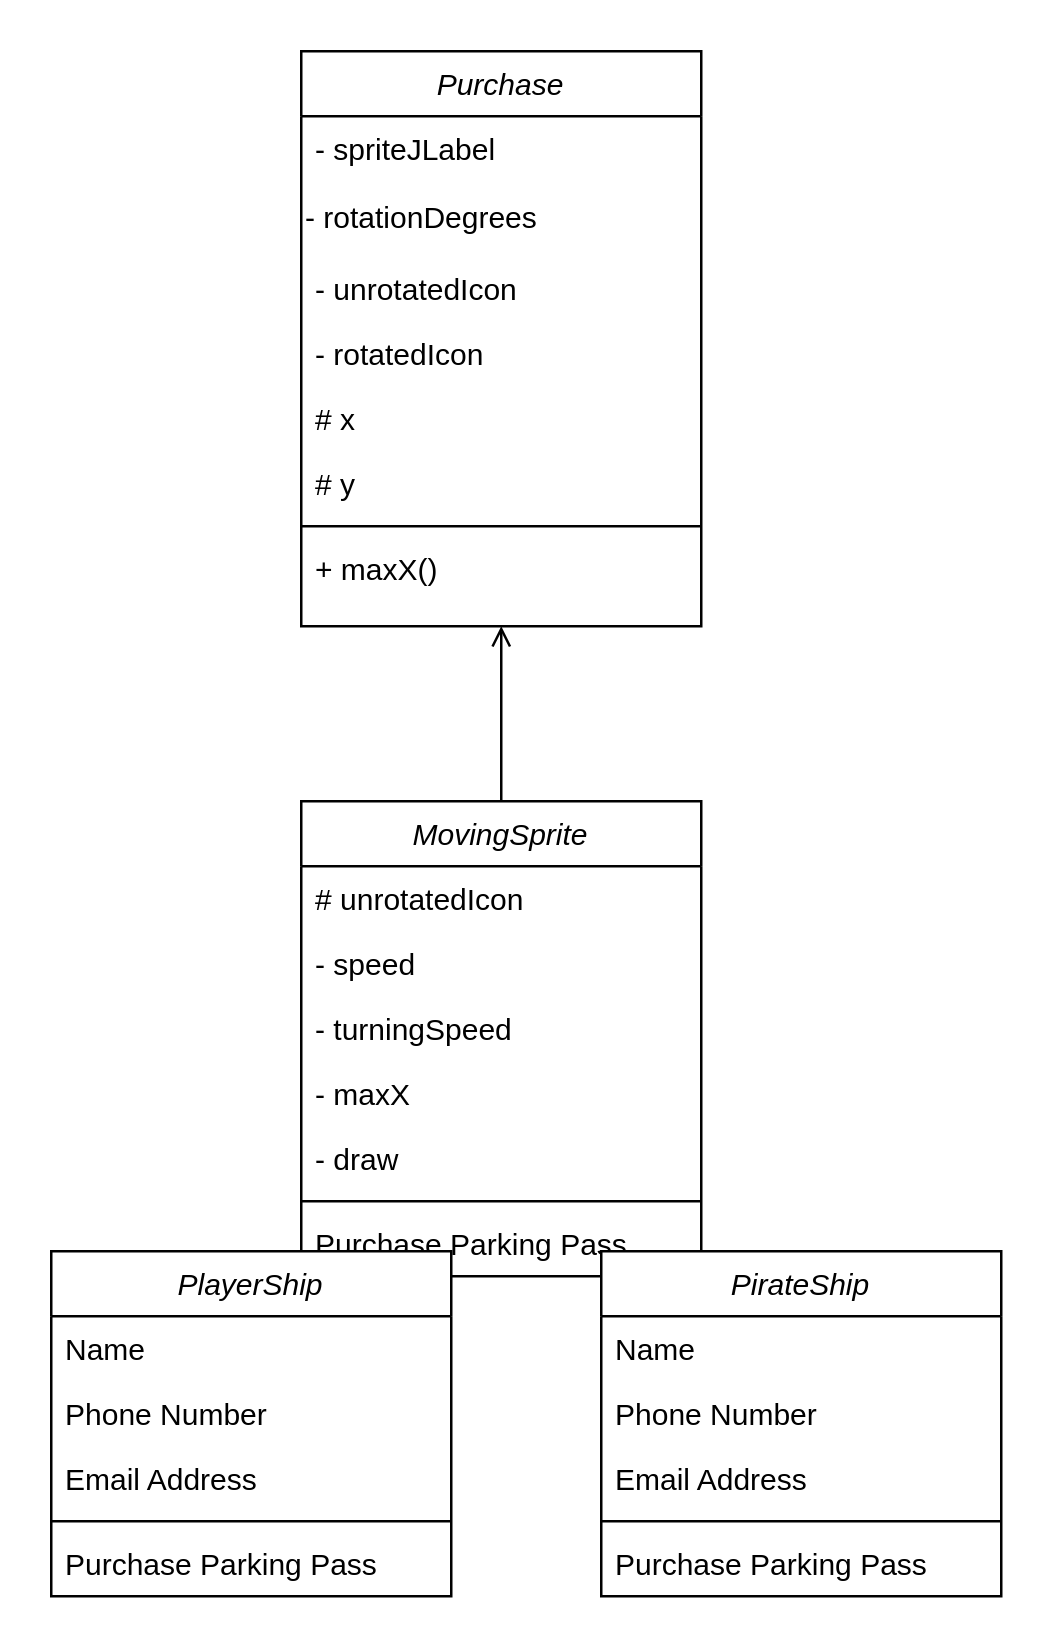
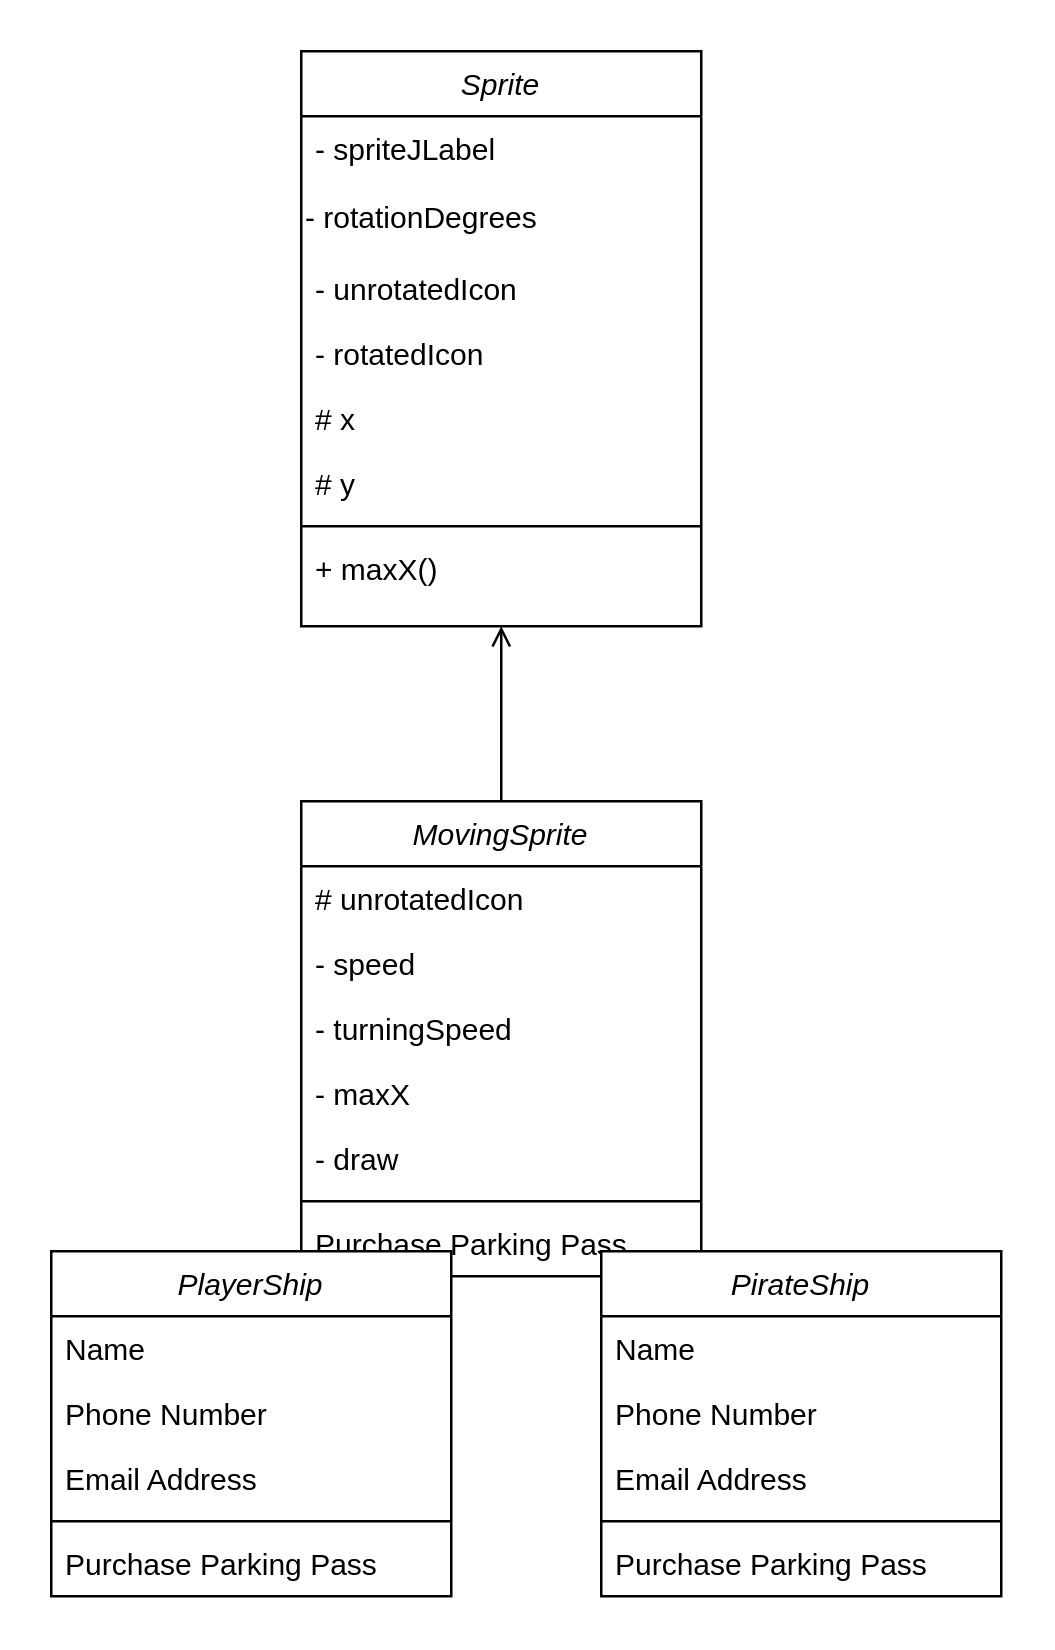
node "Purchase": label "Purchase" -> "Sprite"
